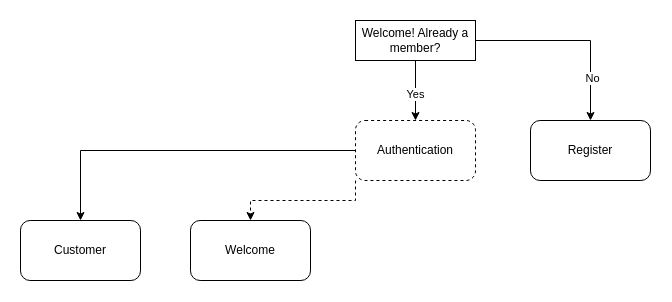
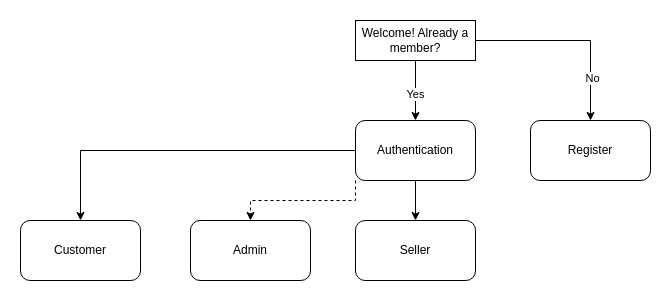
node "Authentication": style dashed -> solid
edge "Authentication" -> "Seller": added
node "Welcome": label "Welcome" -> "Admin"
node "Seller": added
